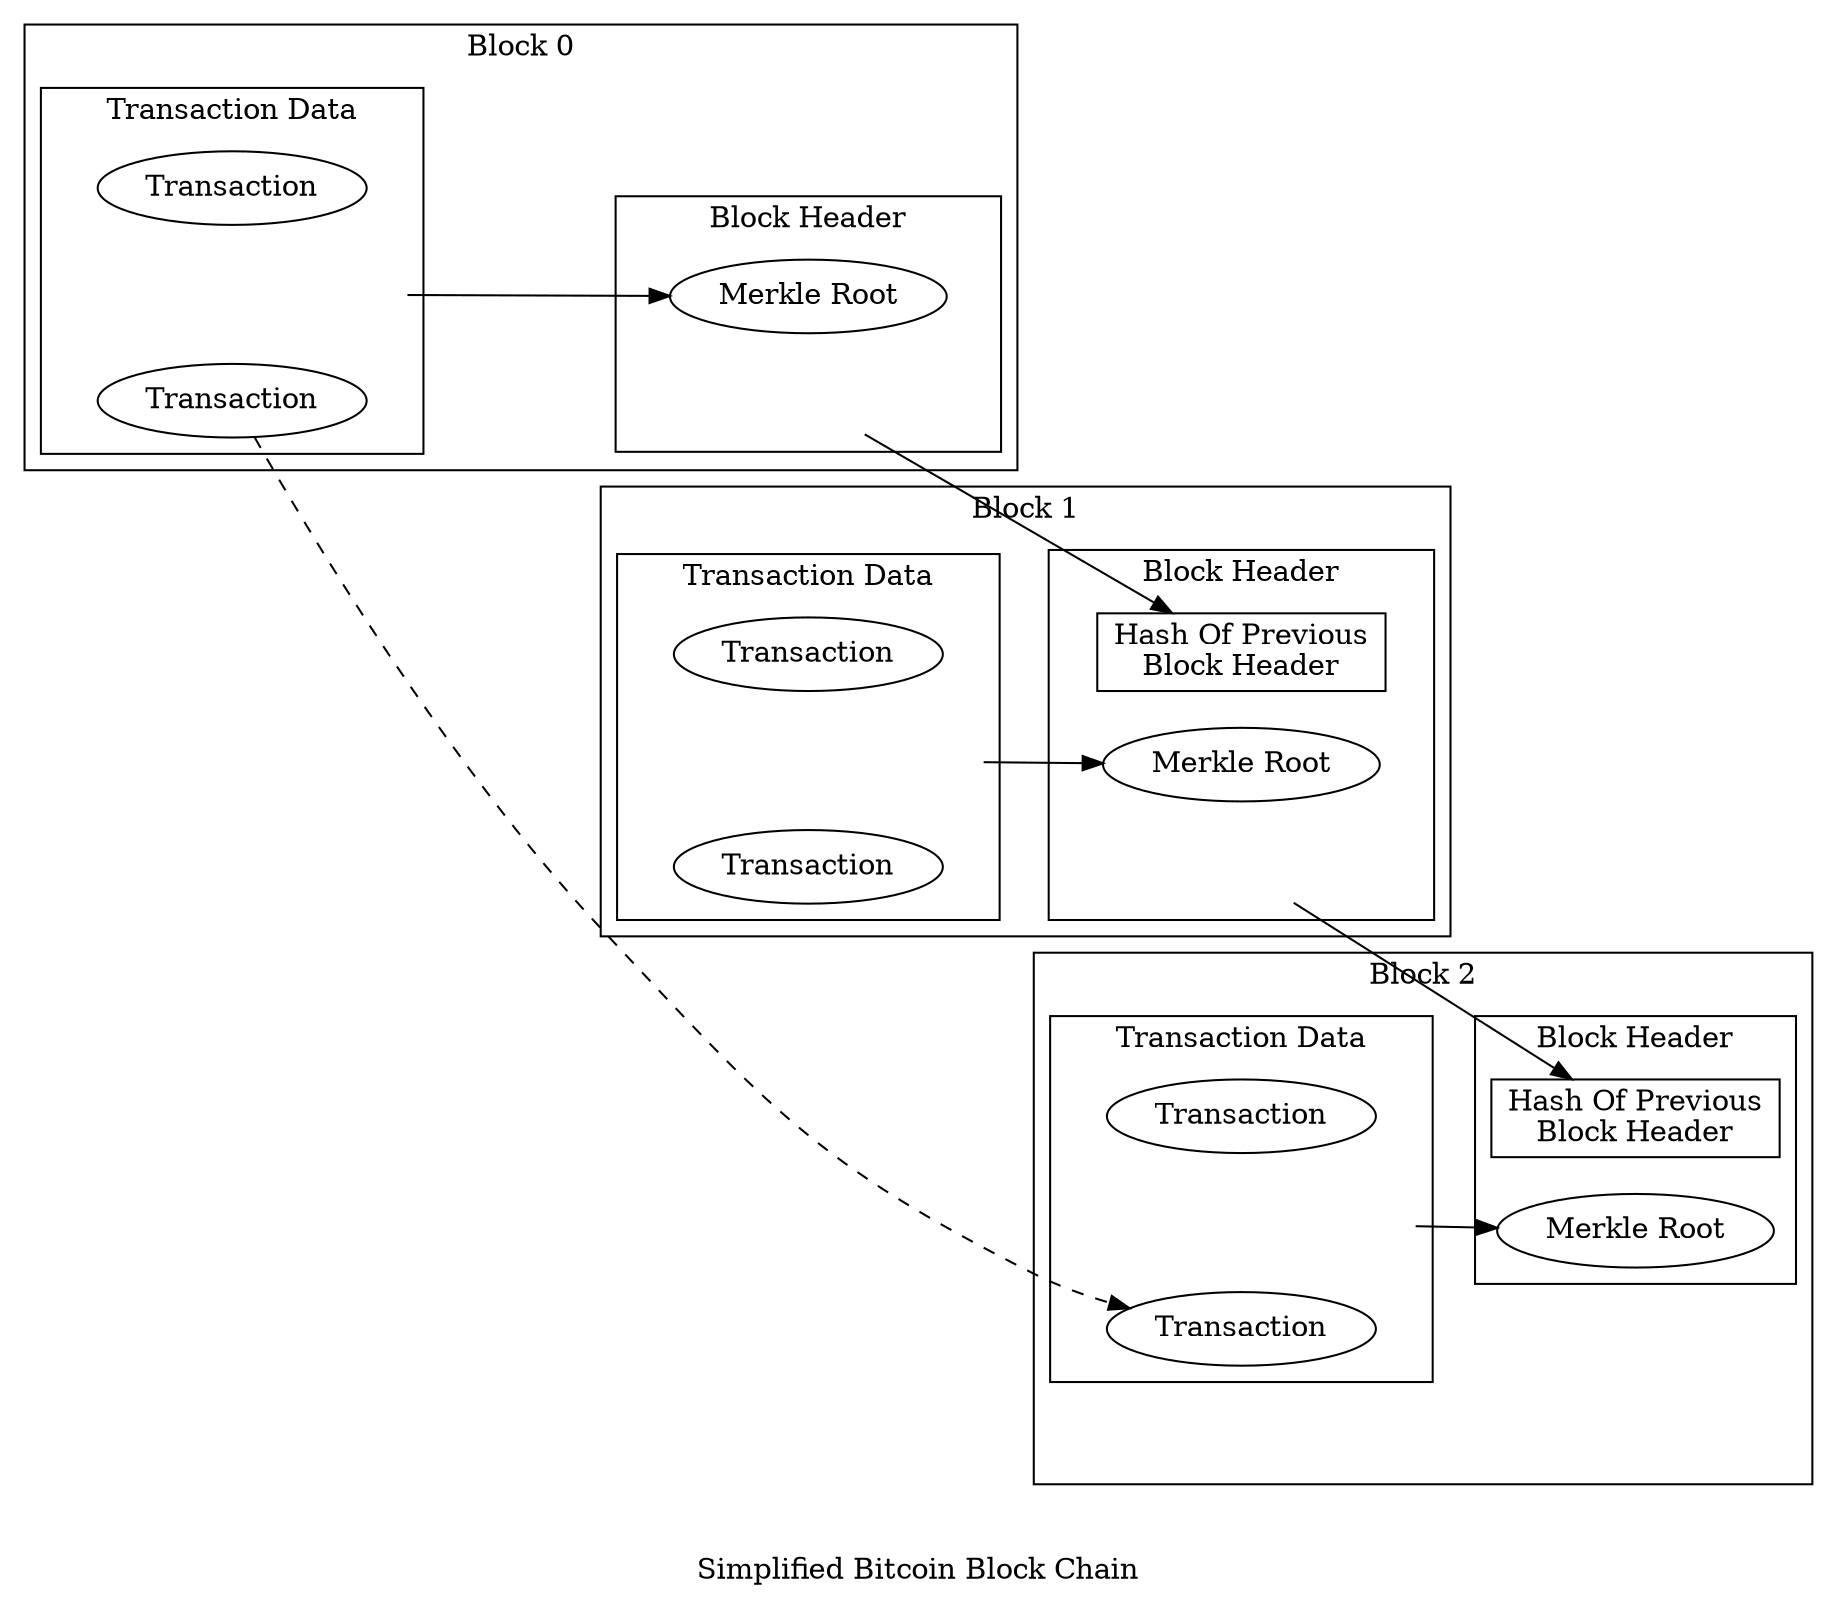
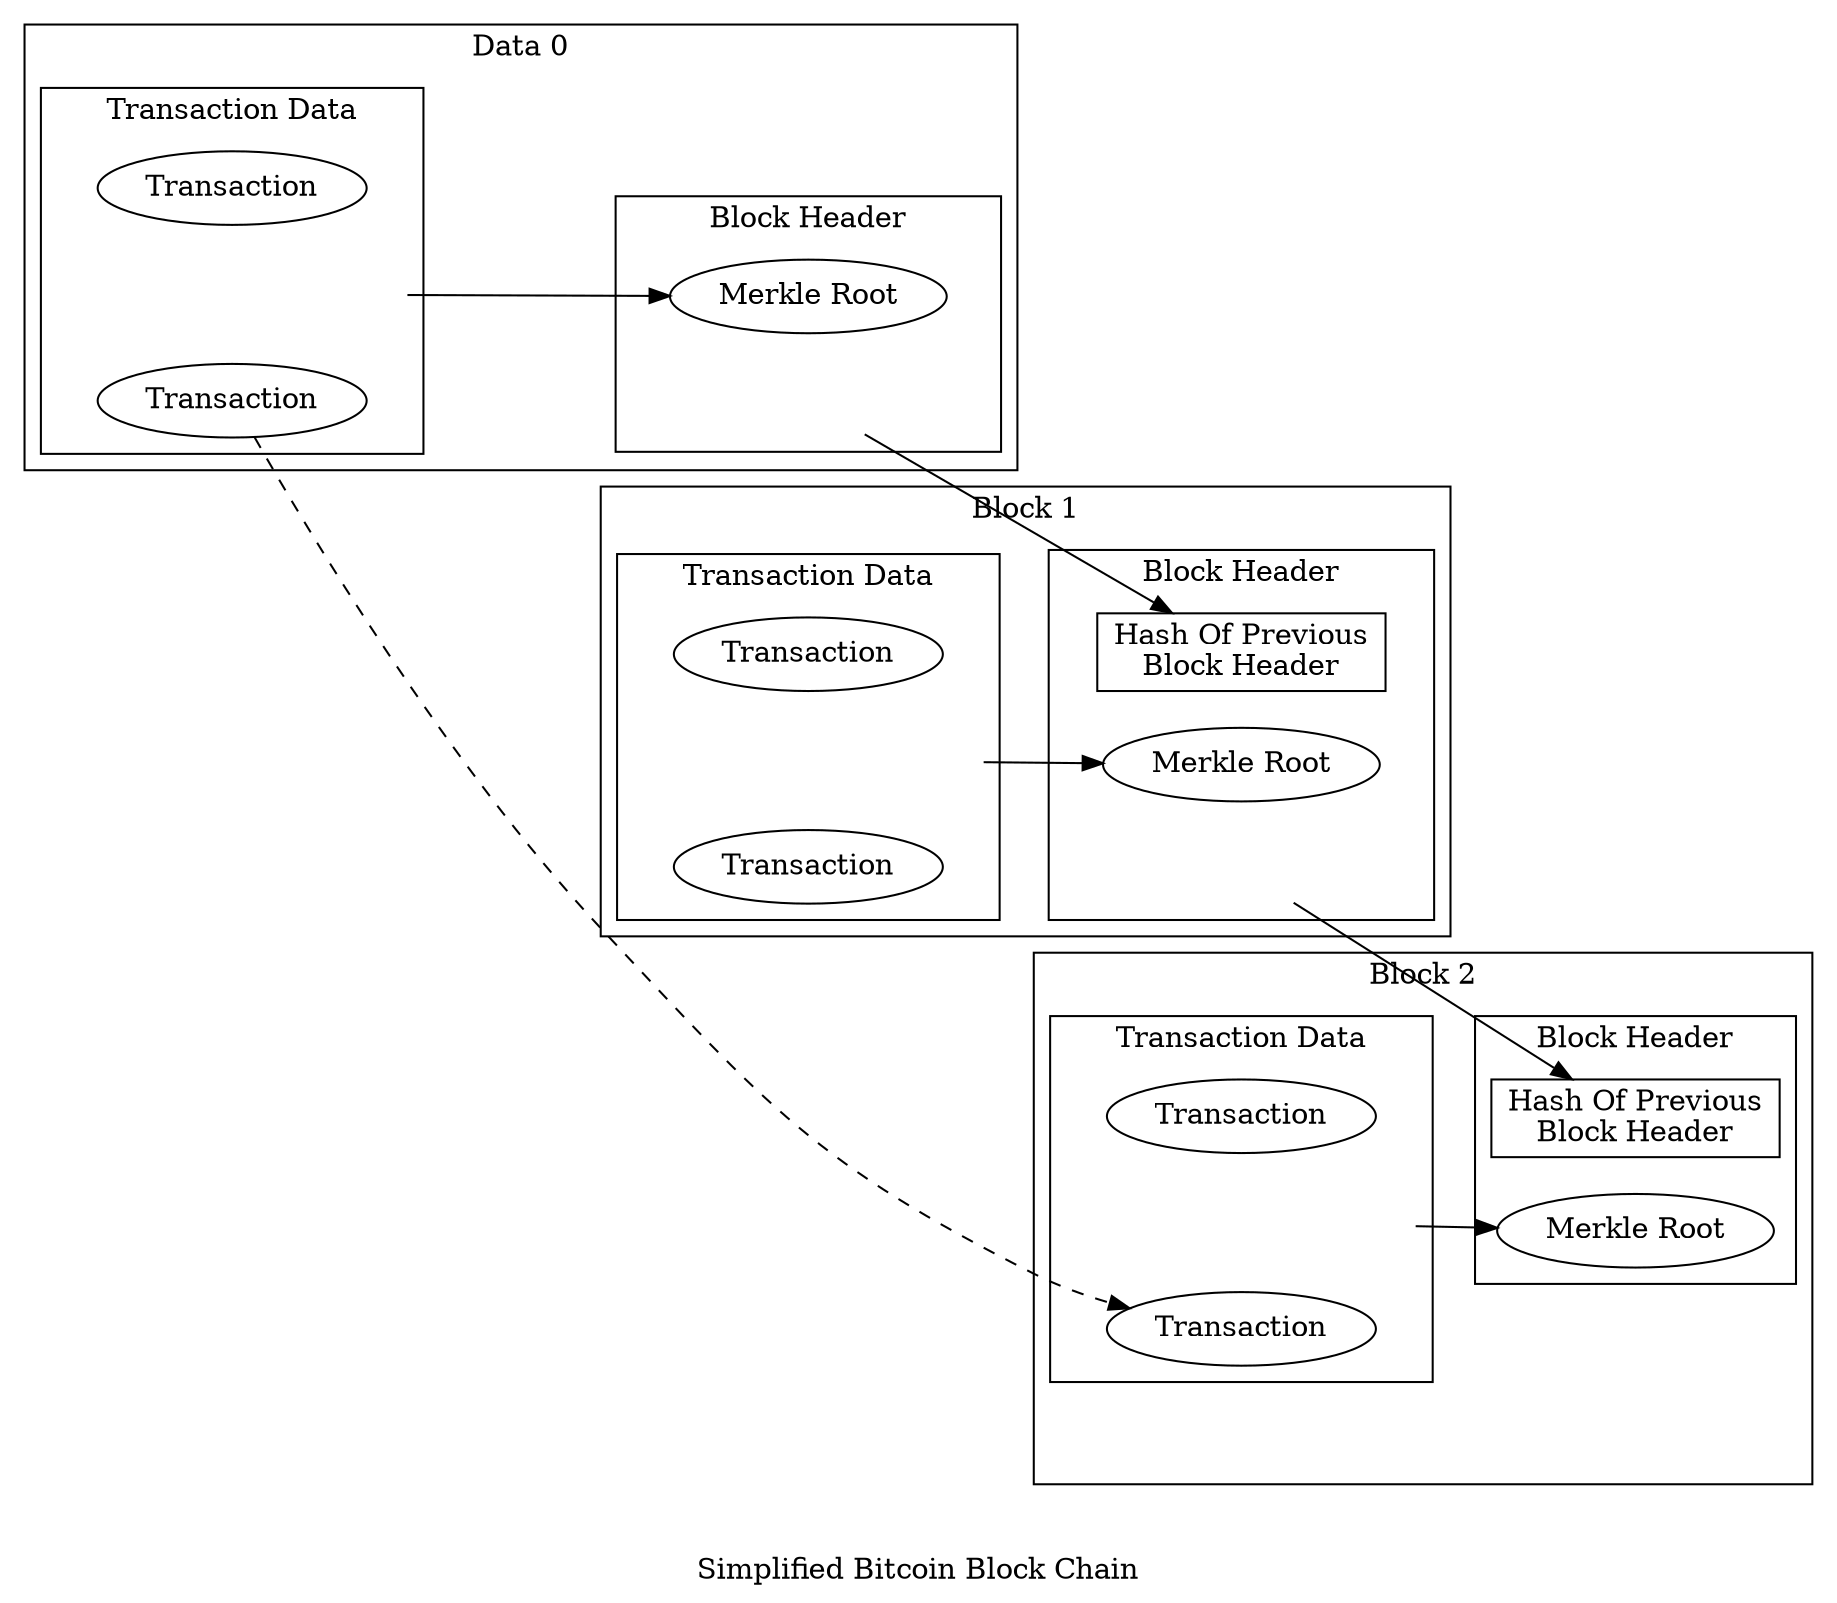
cluster "Block 0": label "Block 0" -> "Data 0"
